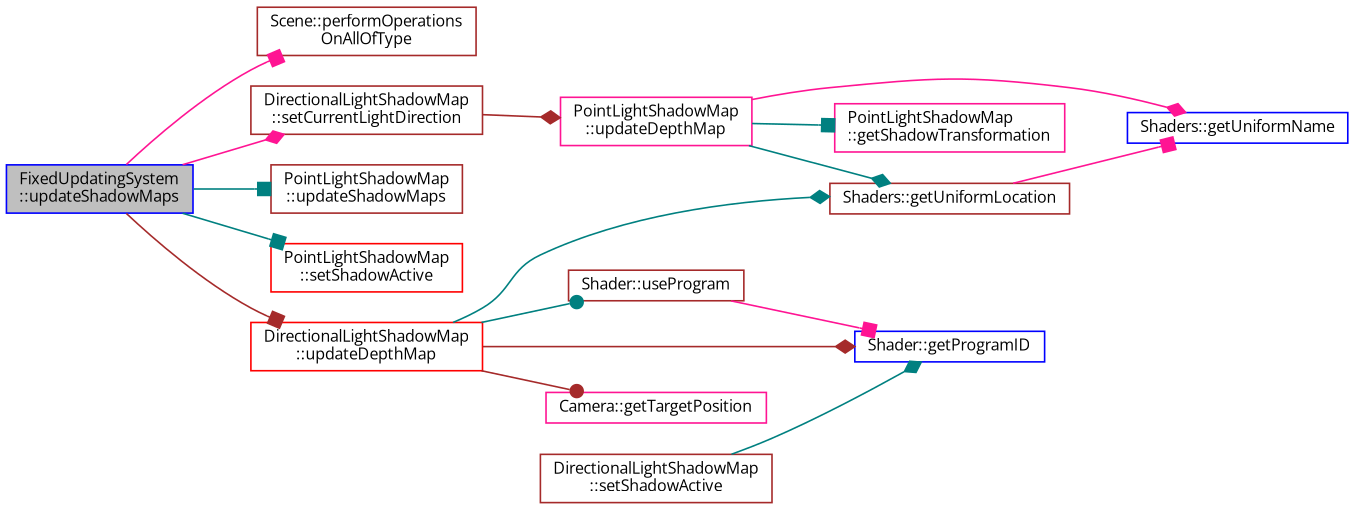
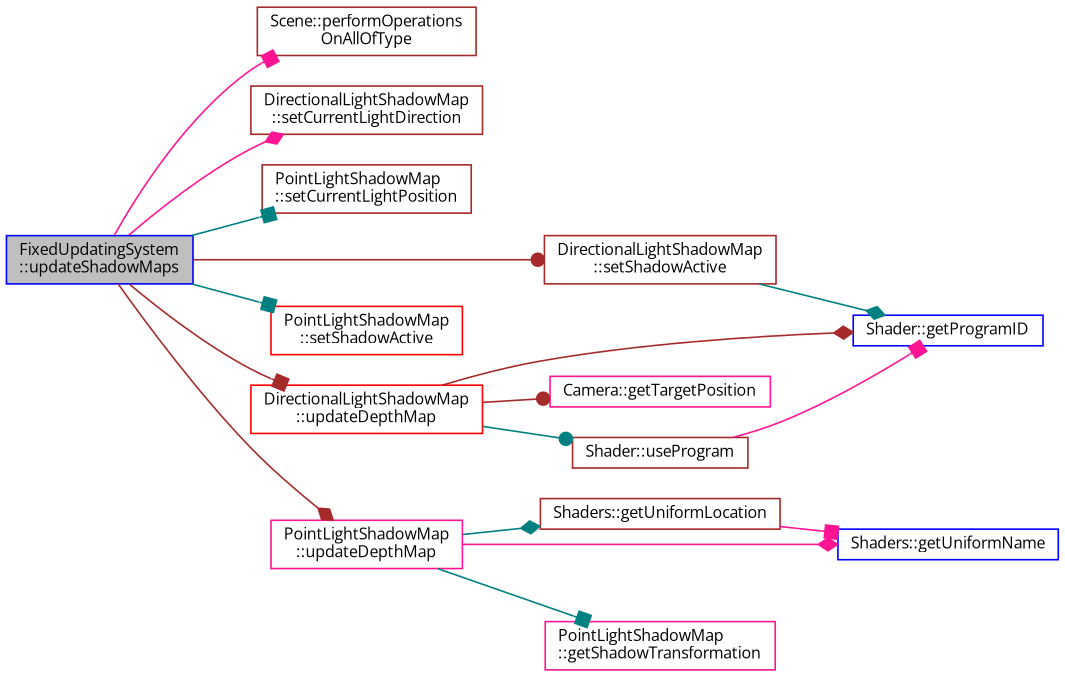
edge "DirectionalLightShadowMap ::setCurrentLightDirection" -> "PointLightShadowMap ::updateDepthMap": now "FixedUpdatingSystem ::updateShadowMaps" -> "PointLightShadowMap ::updateDepthMap"
node "PointLightShadowMap ::updateShadowMaps": label "PointLightShadowMap ::updateShadowMaps" -> "PointLightShadowMap ::setCurrentLightPosition"
edge "DirectionalLightShadowMap ::updateDepthMap" -> "Shaders::getUniformLocation": removed
edge "FixedUpdatingSystem ::updateShadowMaps" -> "DirectionalLightShadowMap ::setShadowActive": added
